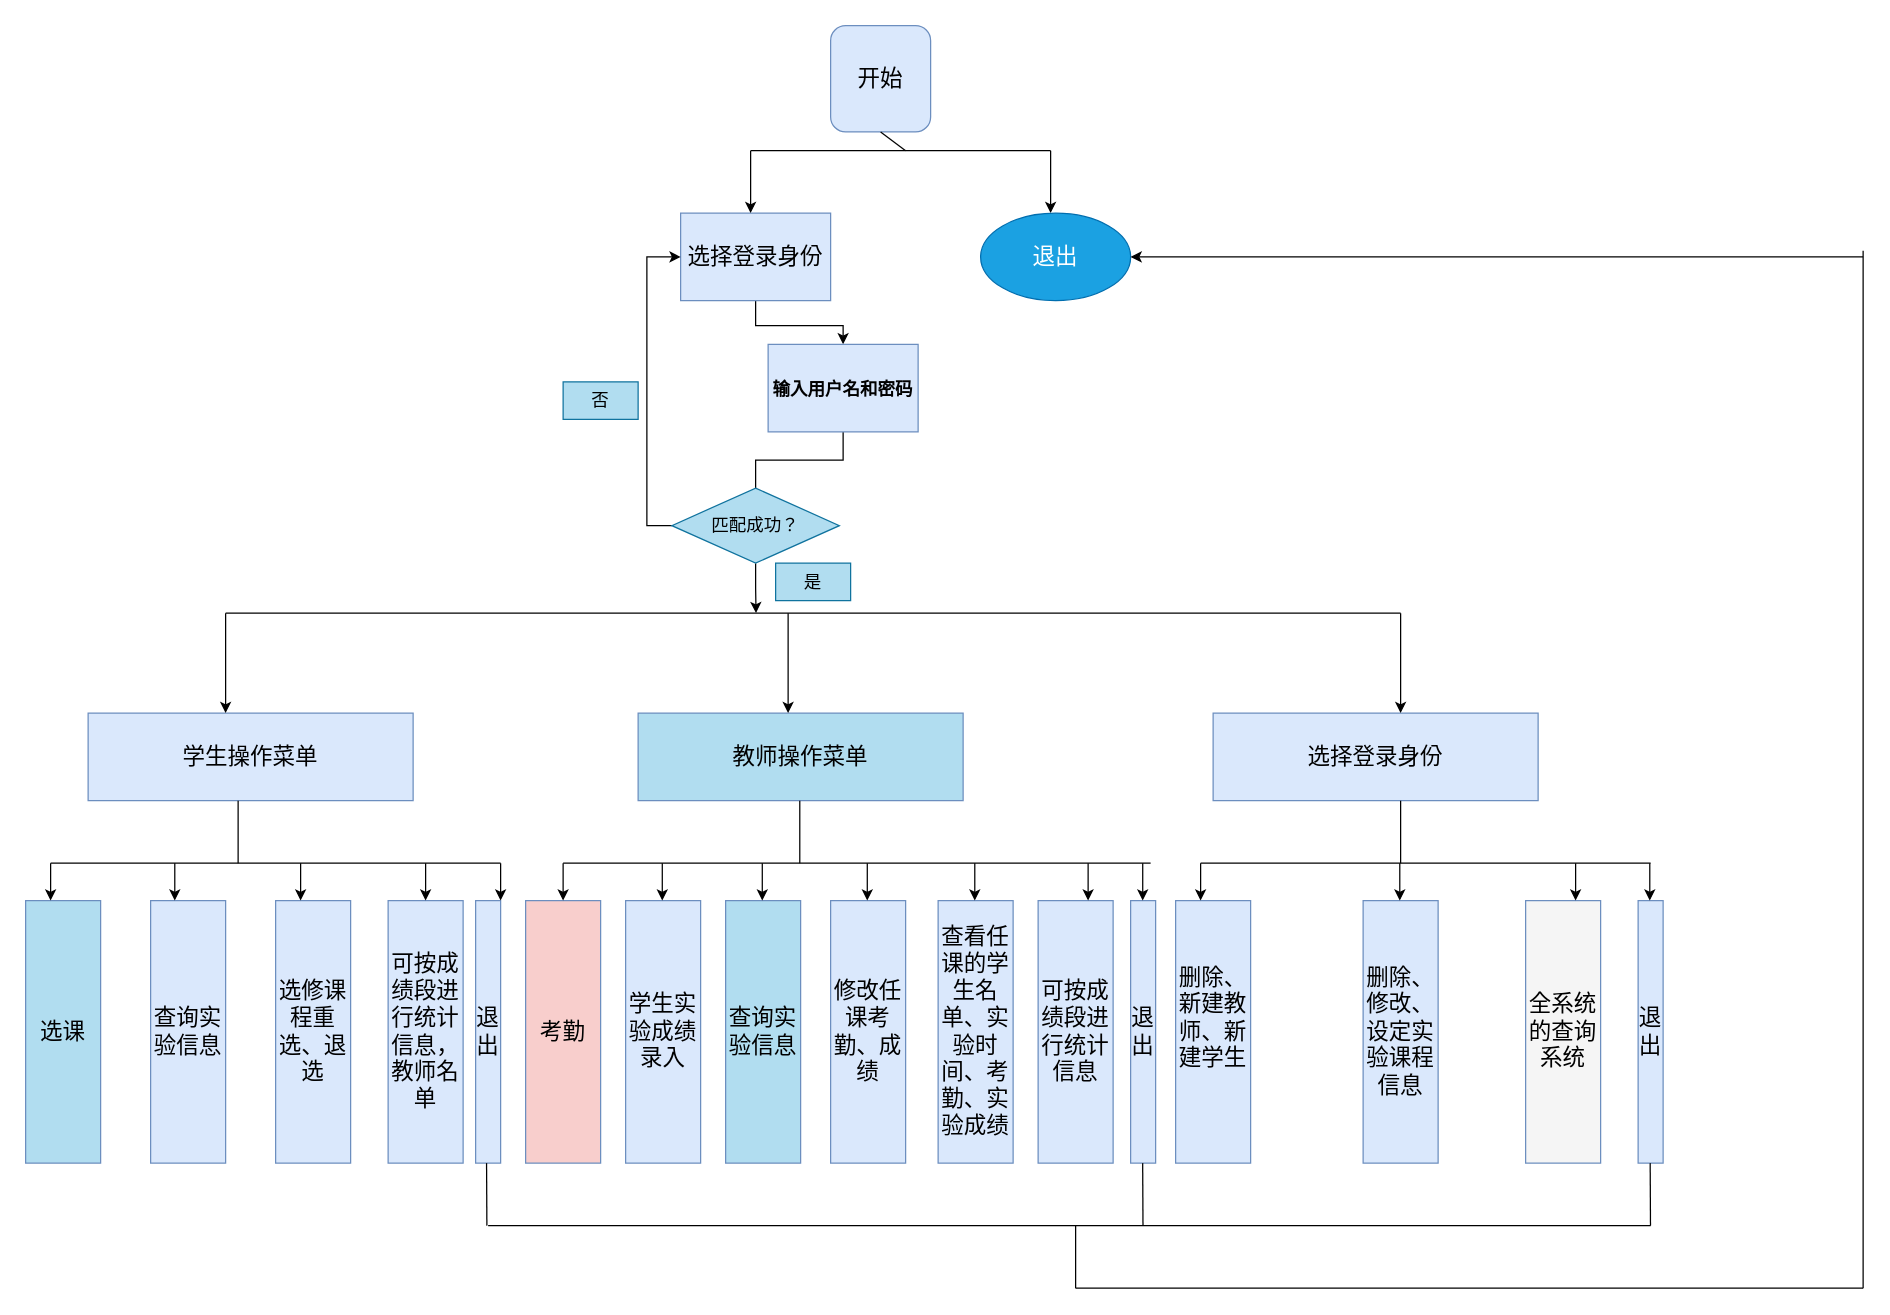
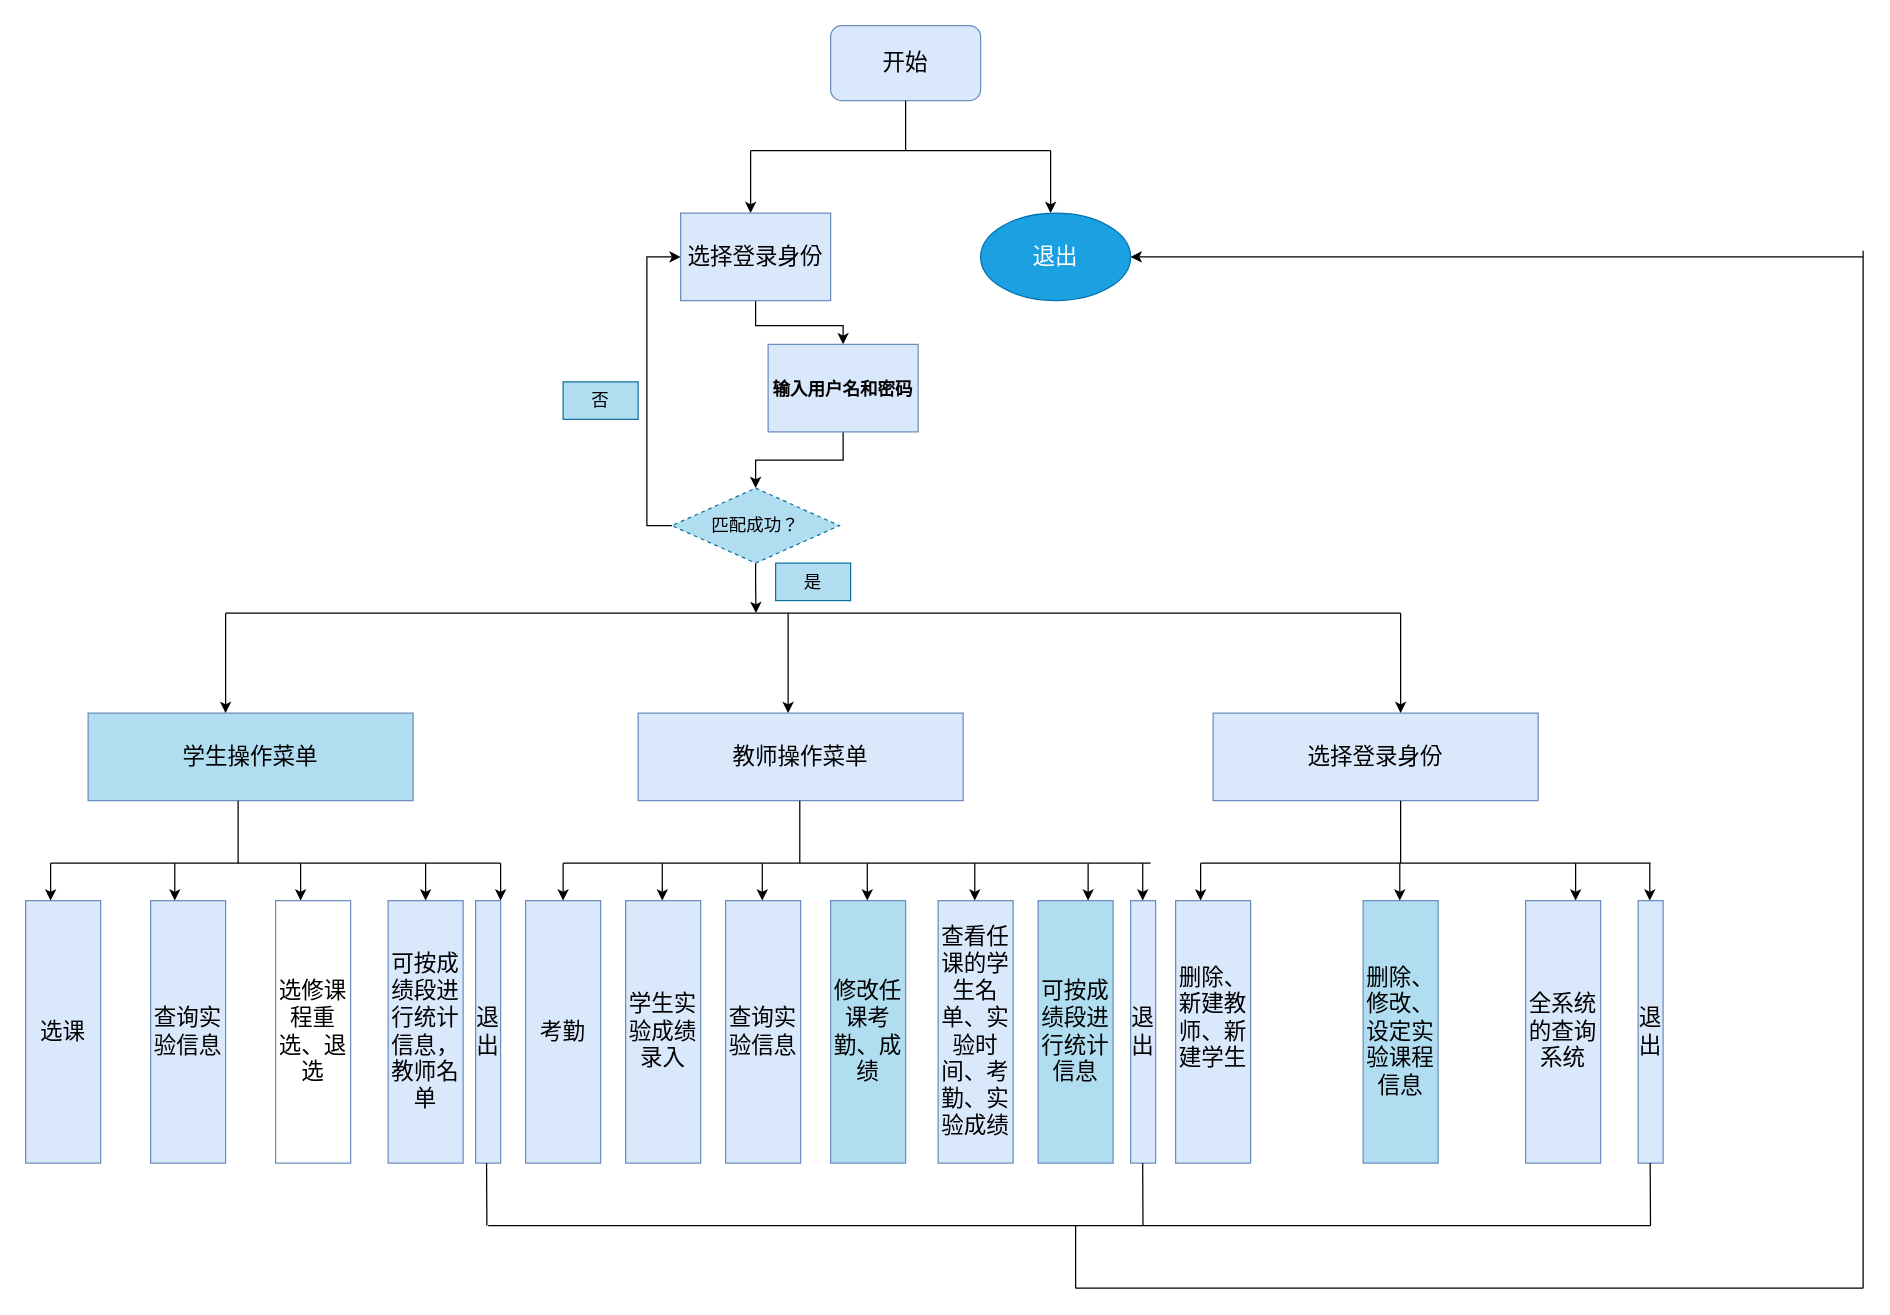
node "开始": size 100x106 -> 150x75
edge "输入用户名和密码" -- "匹配成功？": arrowhead none -> classic
node "匹配成功？": style solid -> dashed
node "学生操作菜单": fillcolor #dae8fc -> #b1ddf0
node "教师操作菜单": fillcolor #b1ddf0 -> #dae8fc
node "选课": fillcolor #b1ddf0 -> #dae8fc
node "选修课程重选、退选": fillcolor #dae8fc -> #ffffff
node "考勤": fillcolor #f8cecc -> #dae8fc
node "查询实验信息": fillcolor #b1ddf0 -> #dae8fc
node "修改任课考勤、成绩": fillcolor #dae8fc -> #b1ddf0
node "可按成绩段进行统计信息": fillcolor #dae8fc -> #b1ddf0
node "删除、修改、设定实验课程信息": fillcolor #dae8fc -> #b1ddf0
node "全系统的查询系统": fillcolor #f5f5f5 -> #dae8fc
